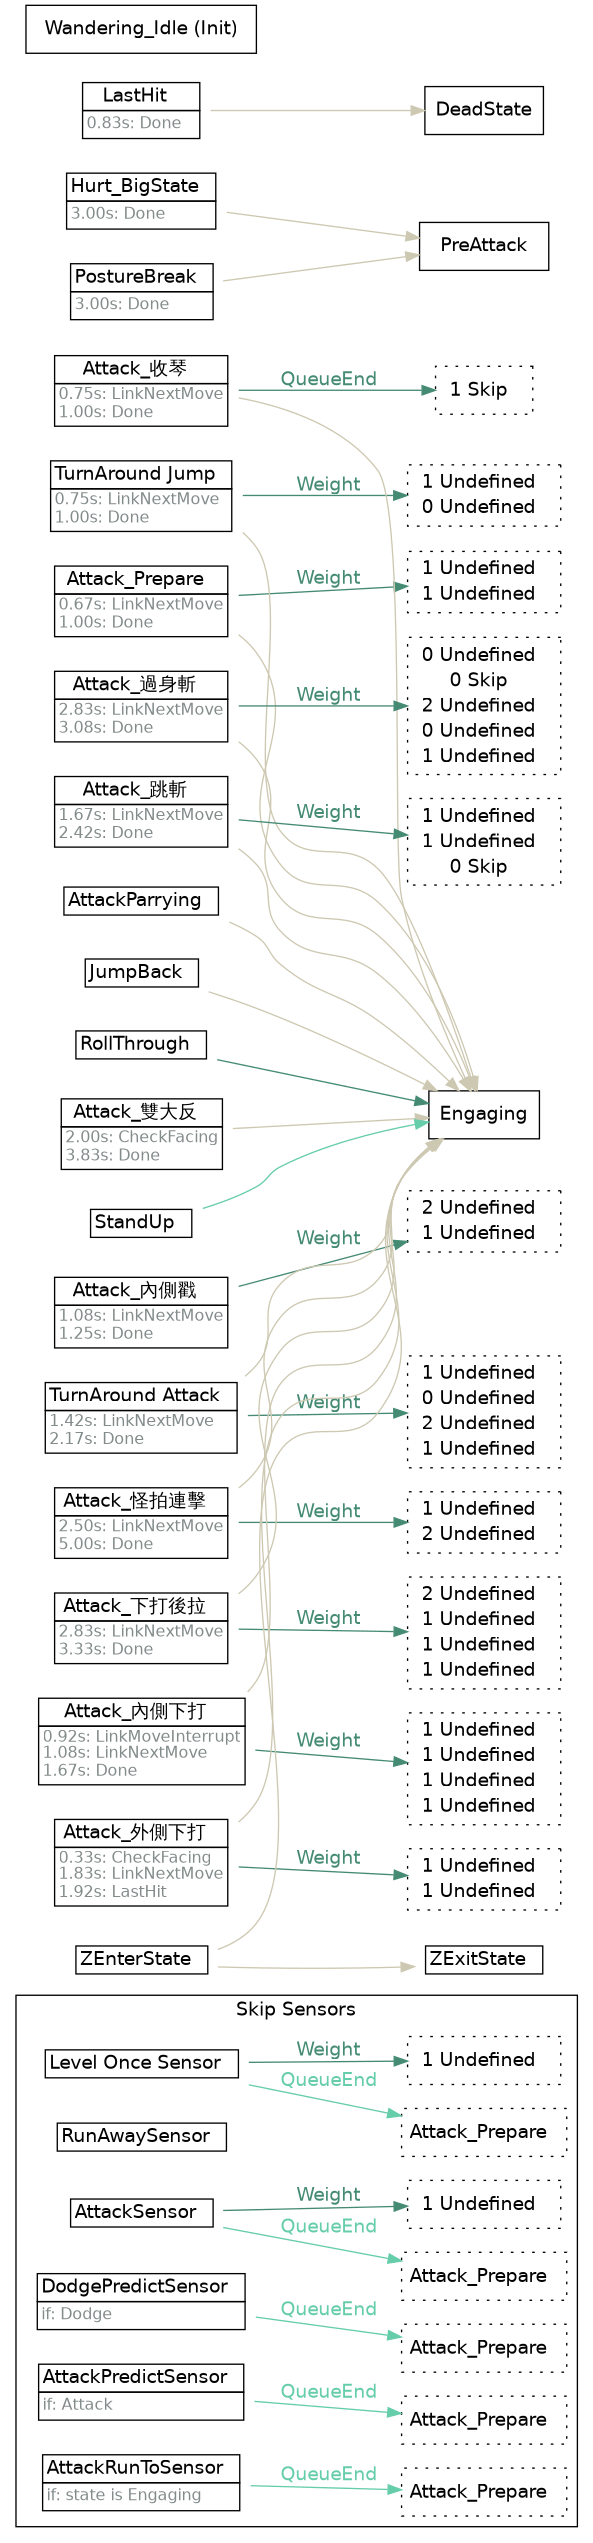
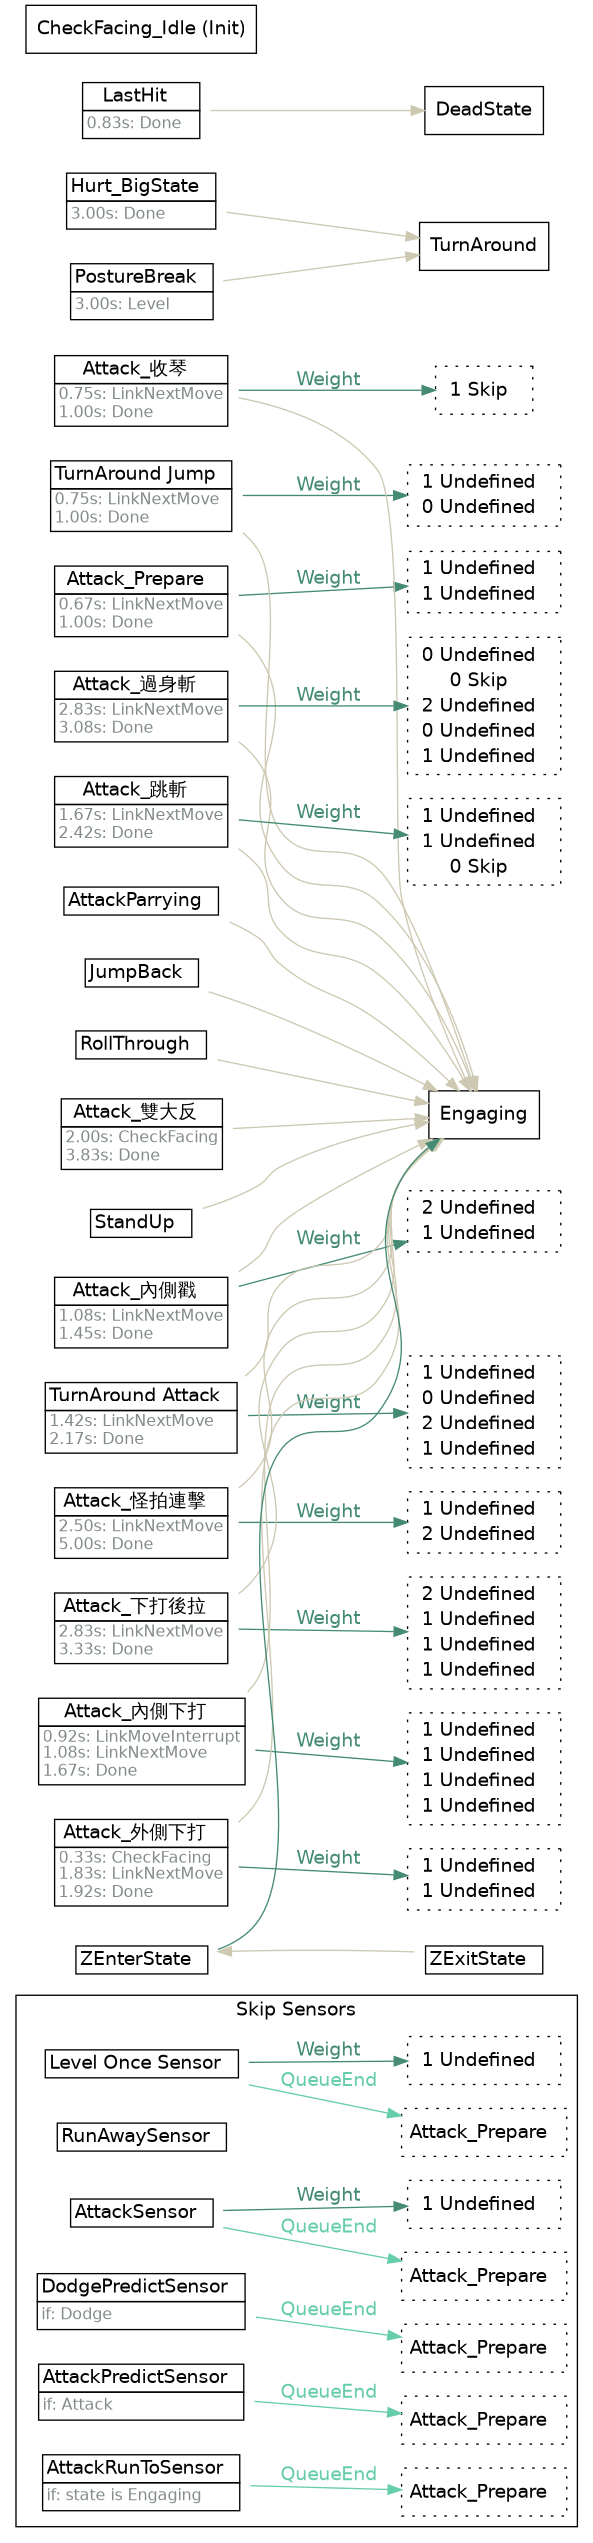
node "Wandering_Idle (Init)": label "Wandering_Idle (Init)" -> "CheckFacing_Idle (Init)"
node "PreAttack": label "PreAttack" -> "TurnAround"
node "PostureBreak": text "3.00s: Done" -> "3.00s: Level"
edge "Attack_收琴" -> "1 Skip": label "QueueEnd" -> "Weight"
edge "RollThrough" -> "Engaging": color aquamarine4 -> cornsilk3
edge "StandUp" -> "Engaging": color aquamarine3 -> cornsilk3
edge "Attack_內側戳" -> "Engaging": added
node "Attack_內側戳": text "1.25s: Done" -> "1.45s: Done"
edge "ZEnterState" -> "Engaging": color cornsilk3 -> aquamarine4
node "Attack_外側下打": text "1.92s: LastHit" -> "1.92s: Done"
edge "ZEnterState" -> "ZExitState": reversed
